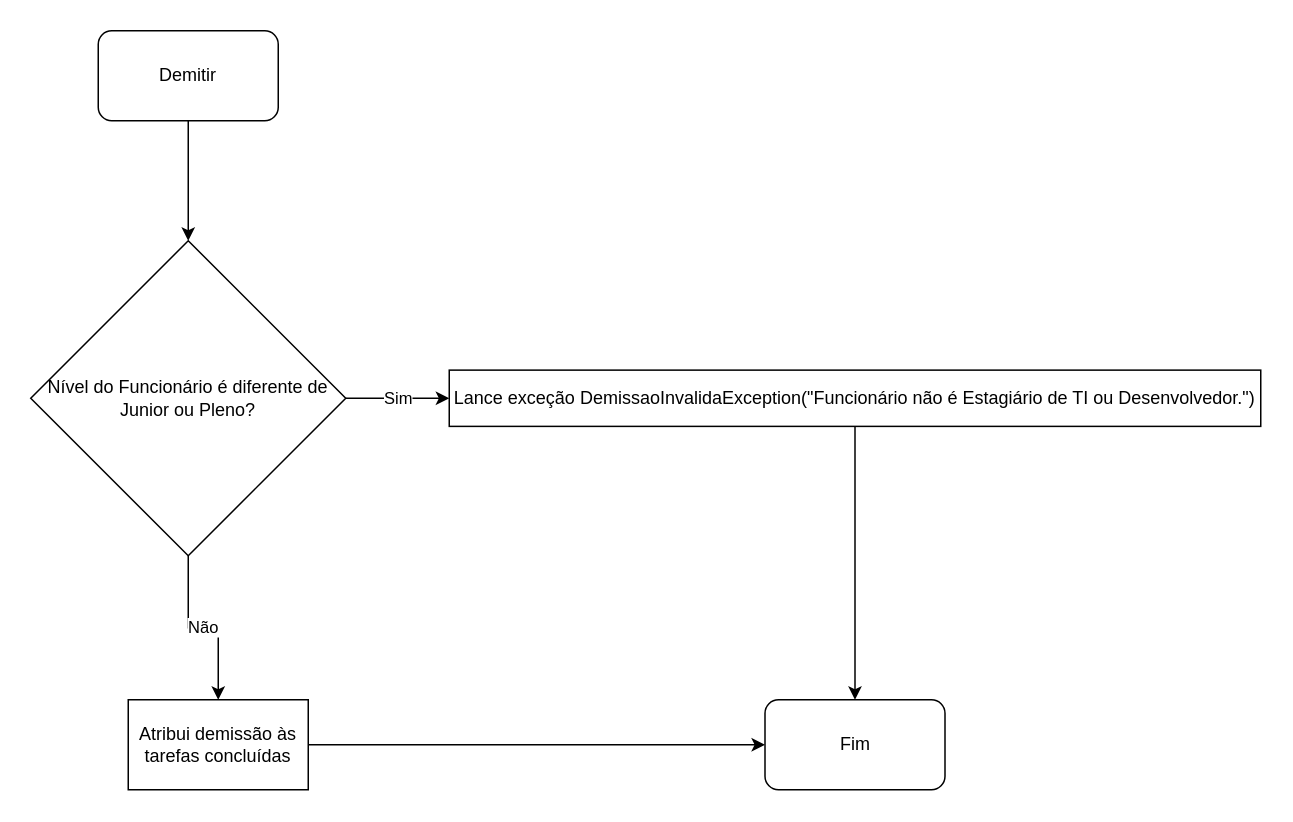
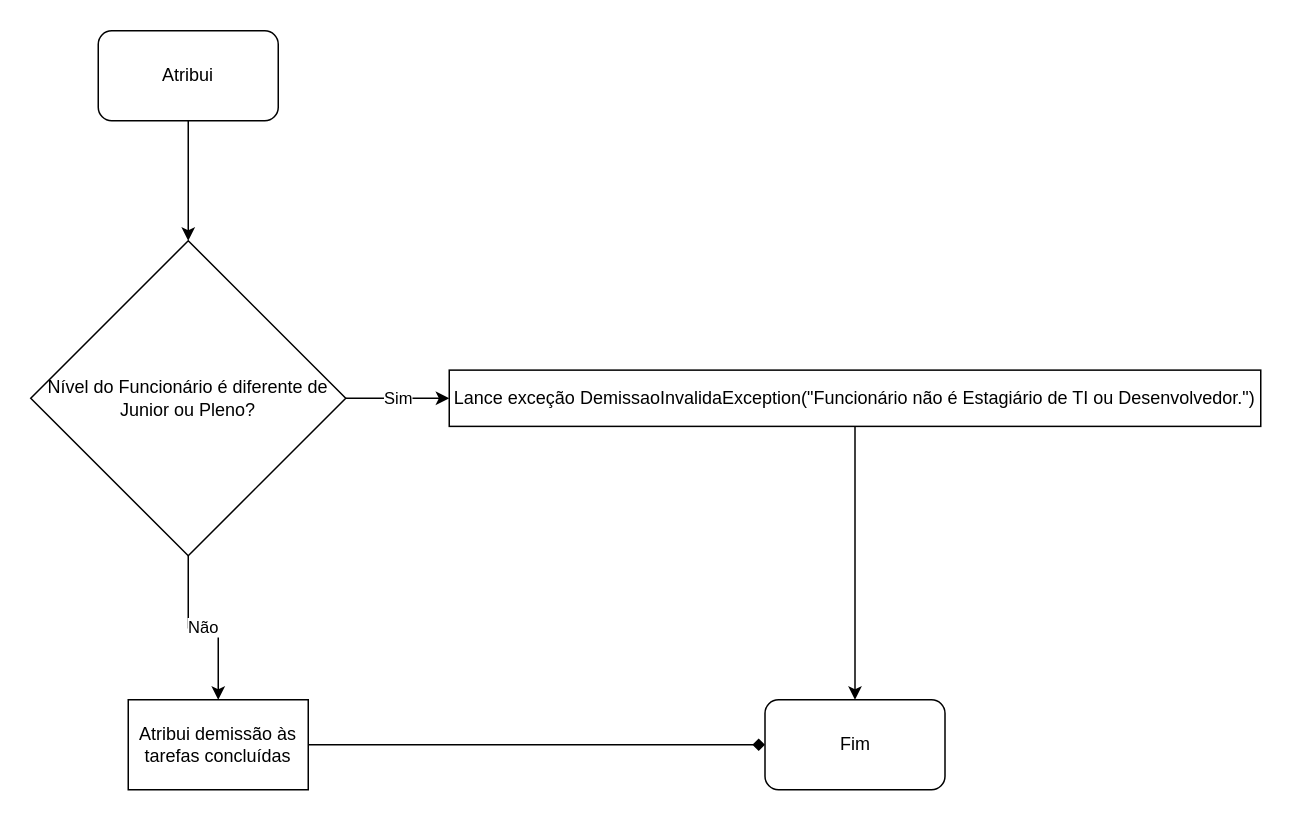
node "Demitir": label "Demitir" -> "Atribui"
edge "Atribui demissão às tarefas concluídas" -> "Fim": arrowhead classic -> diamond
